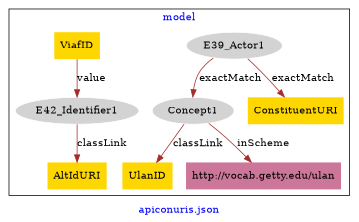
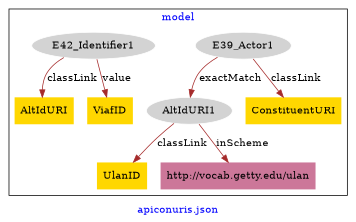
edge "ViafID" -> "E42_Identifier1": reversed
edge "E39_Actor1" -> "ConstituentURI": label "exactMatch" -> "classLink"
node "Concept1": label "Concept1" -> "AltIdURI1"
